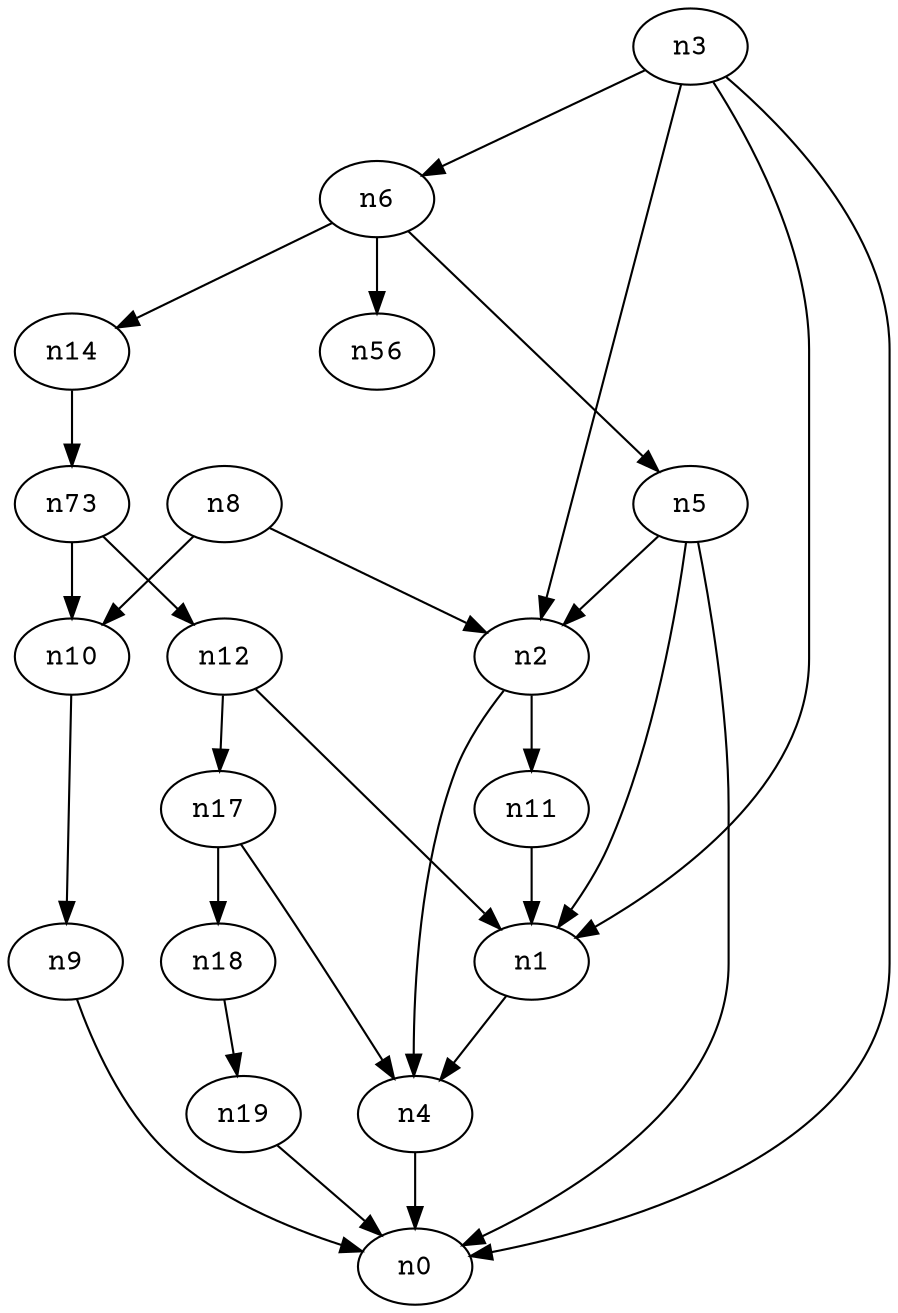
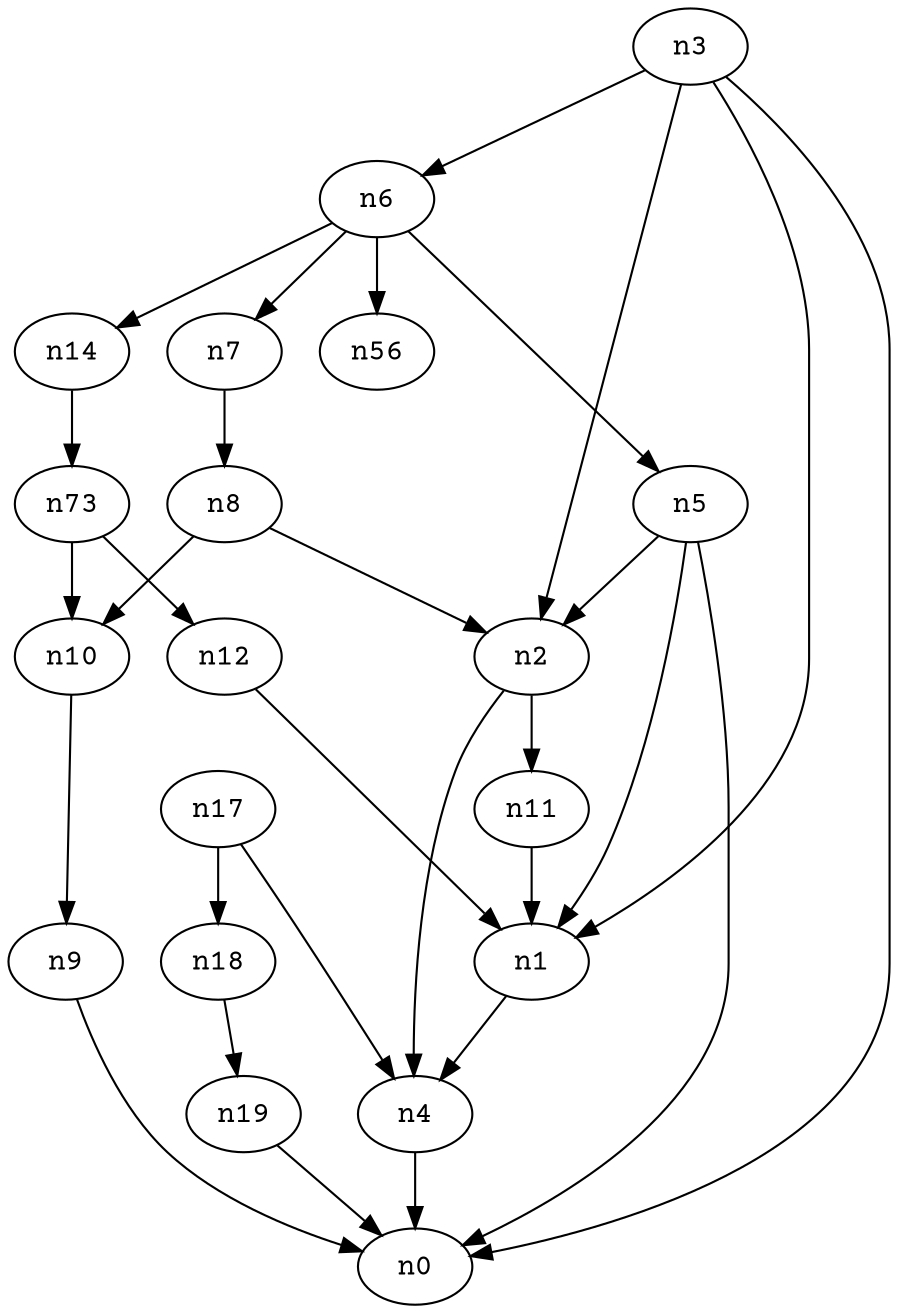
node "n7": added
edge "n12" -> "n17": removed
